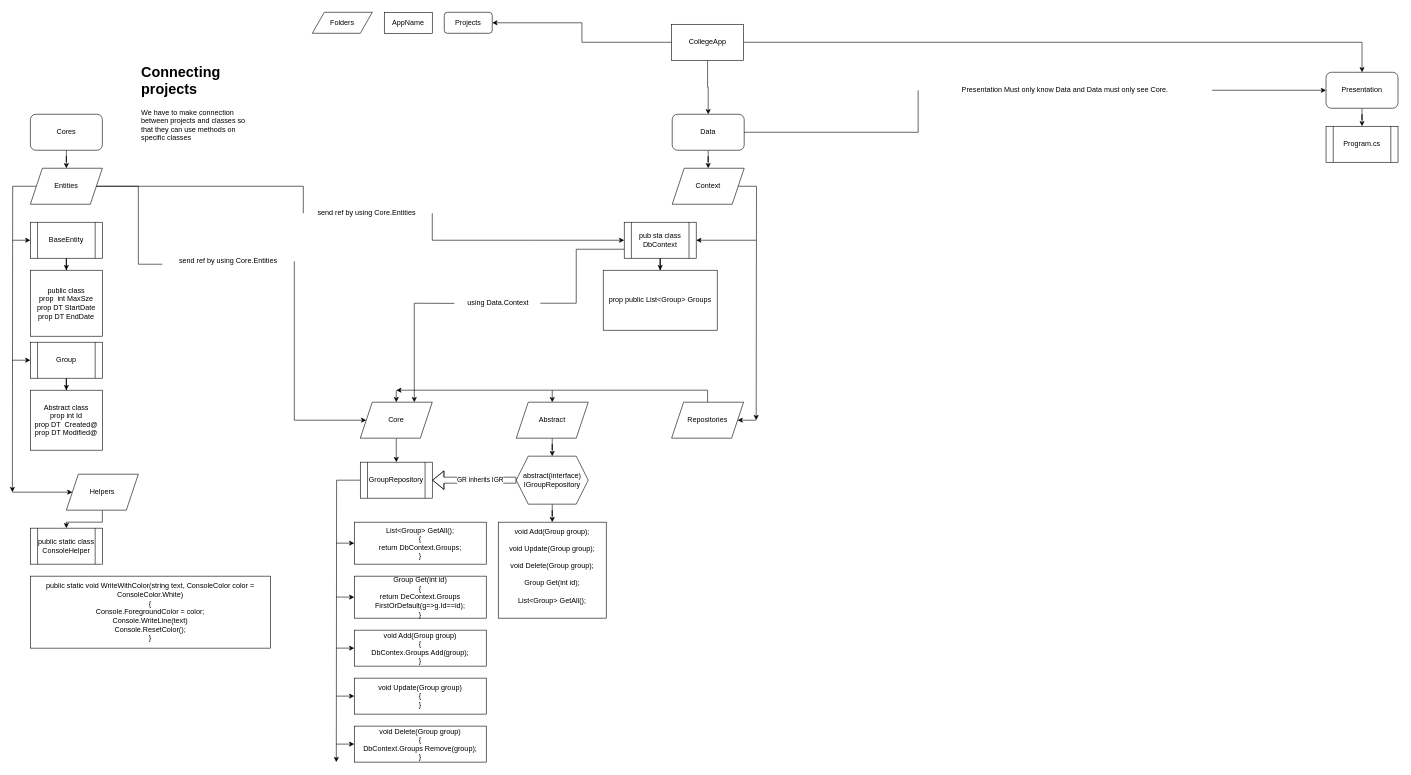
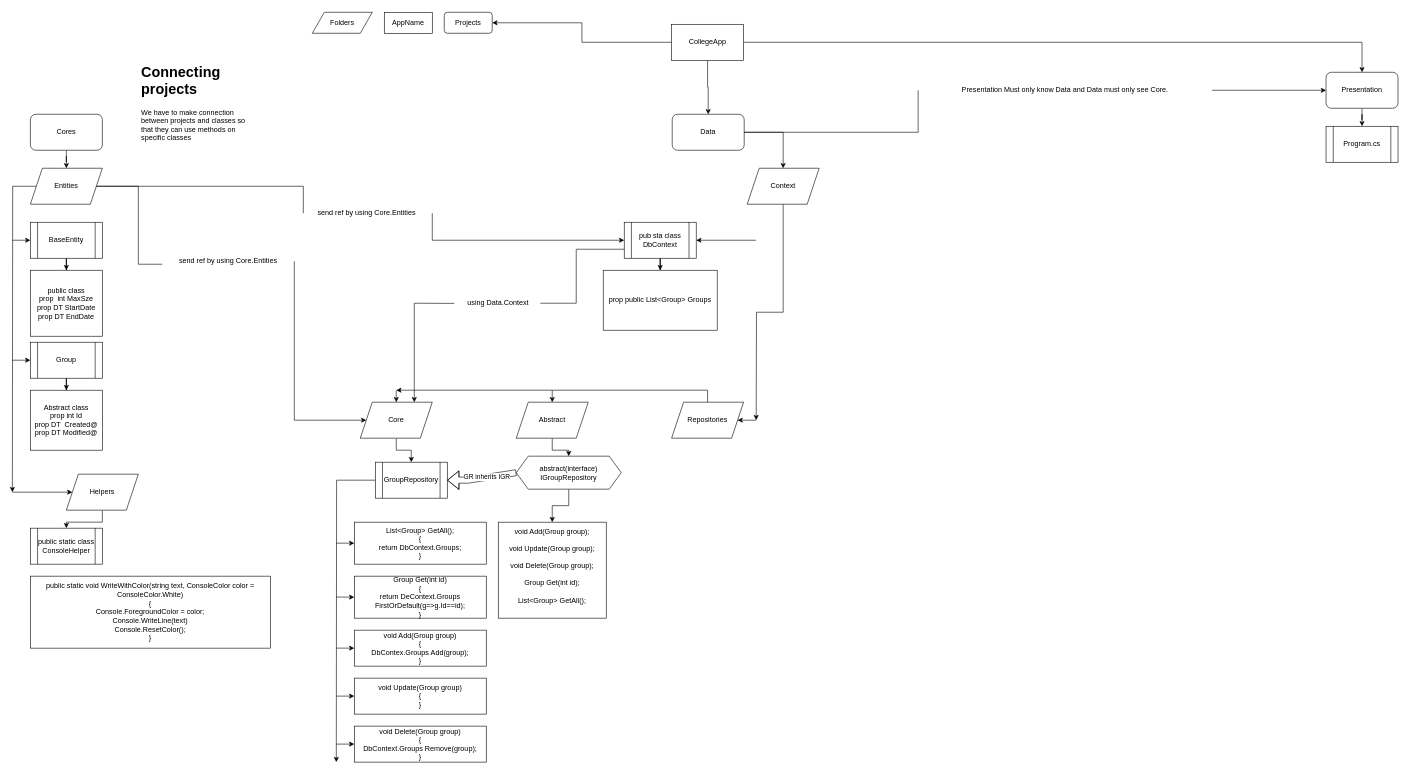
node "Context": moved (708, 186) -> (783, 186)
node "GroupRepository": moved (396, 480) -> (411, 480)
node "abstract(interface) IGroupRepository": size 72x48 -> 105x33
